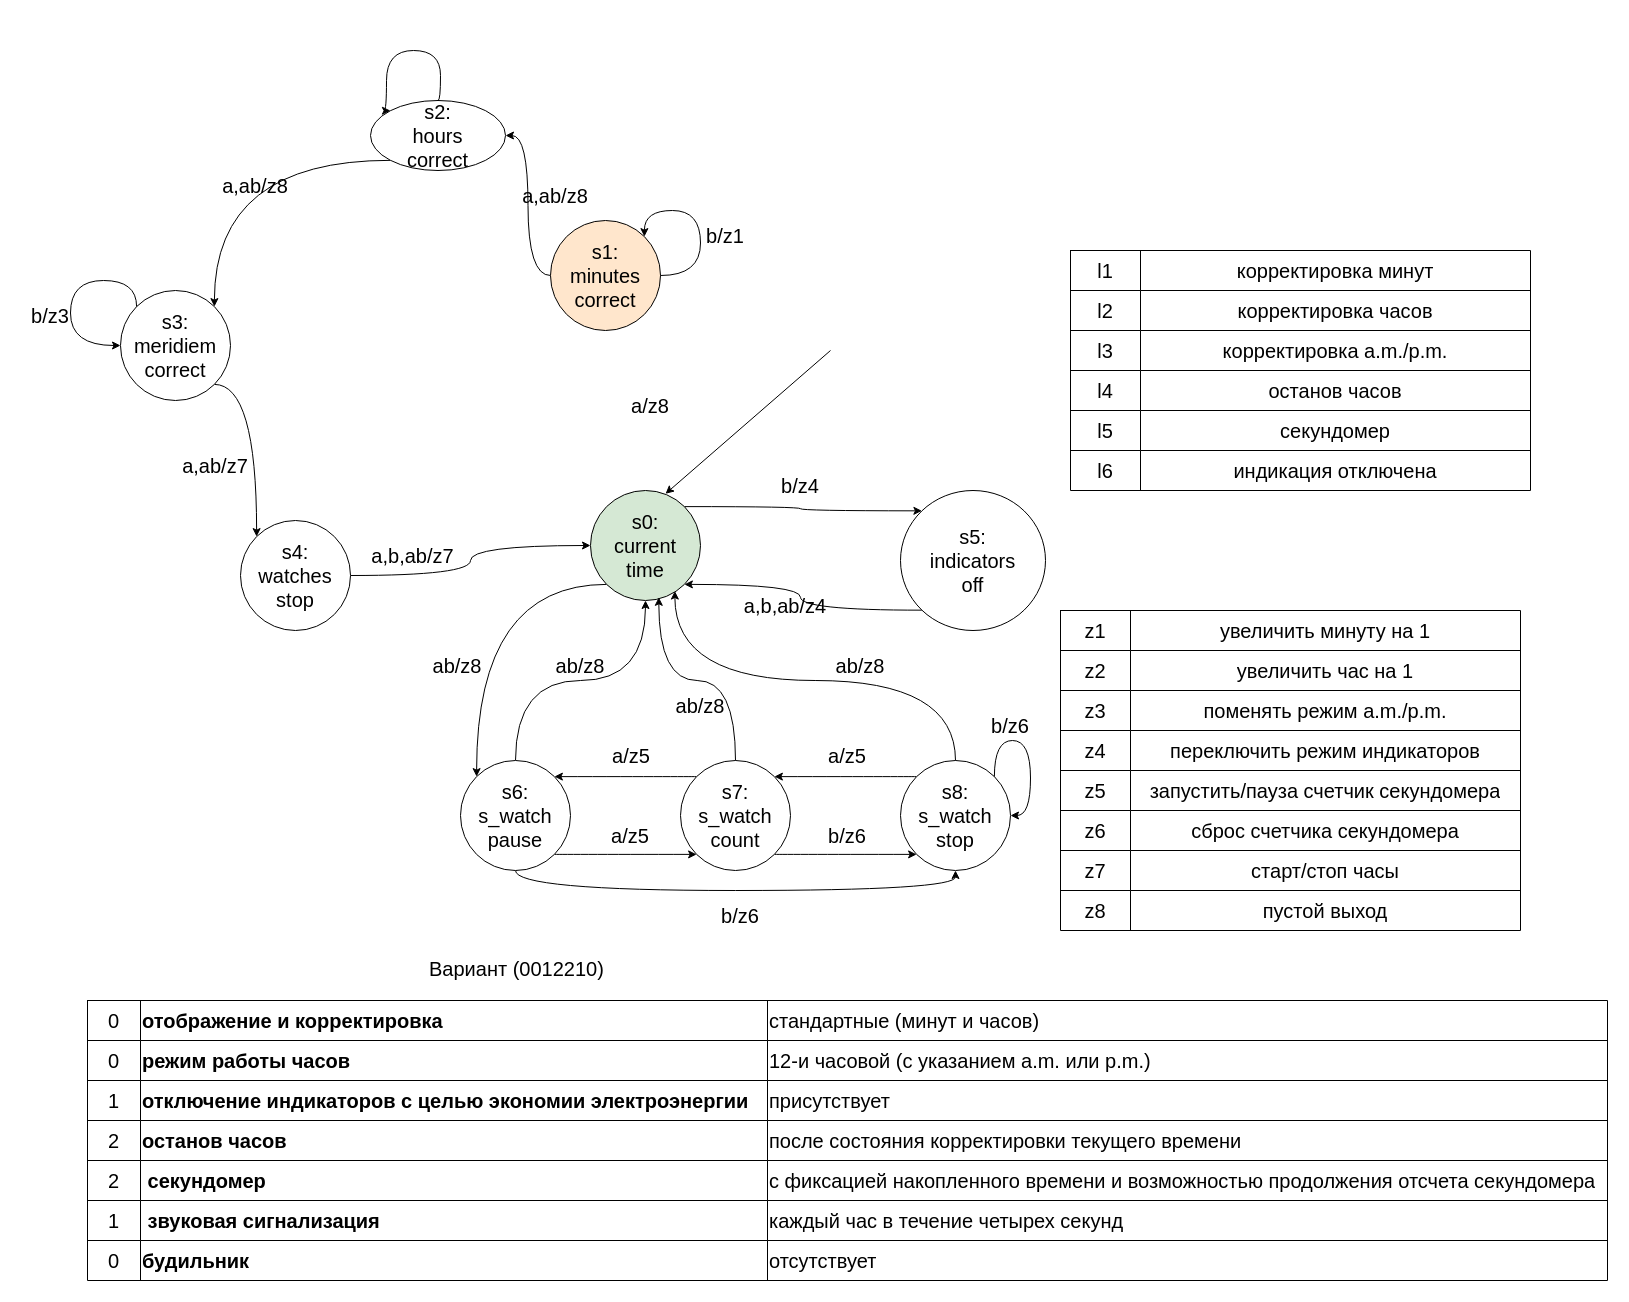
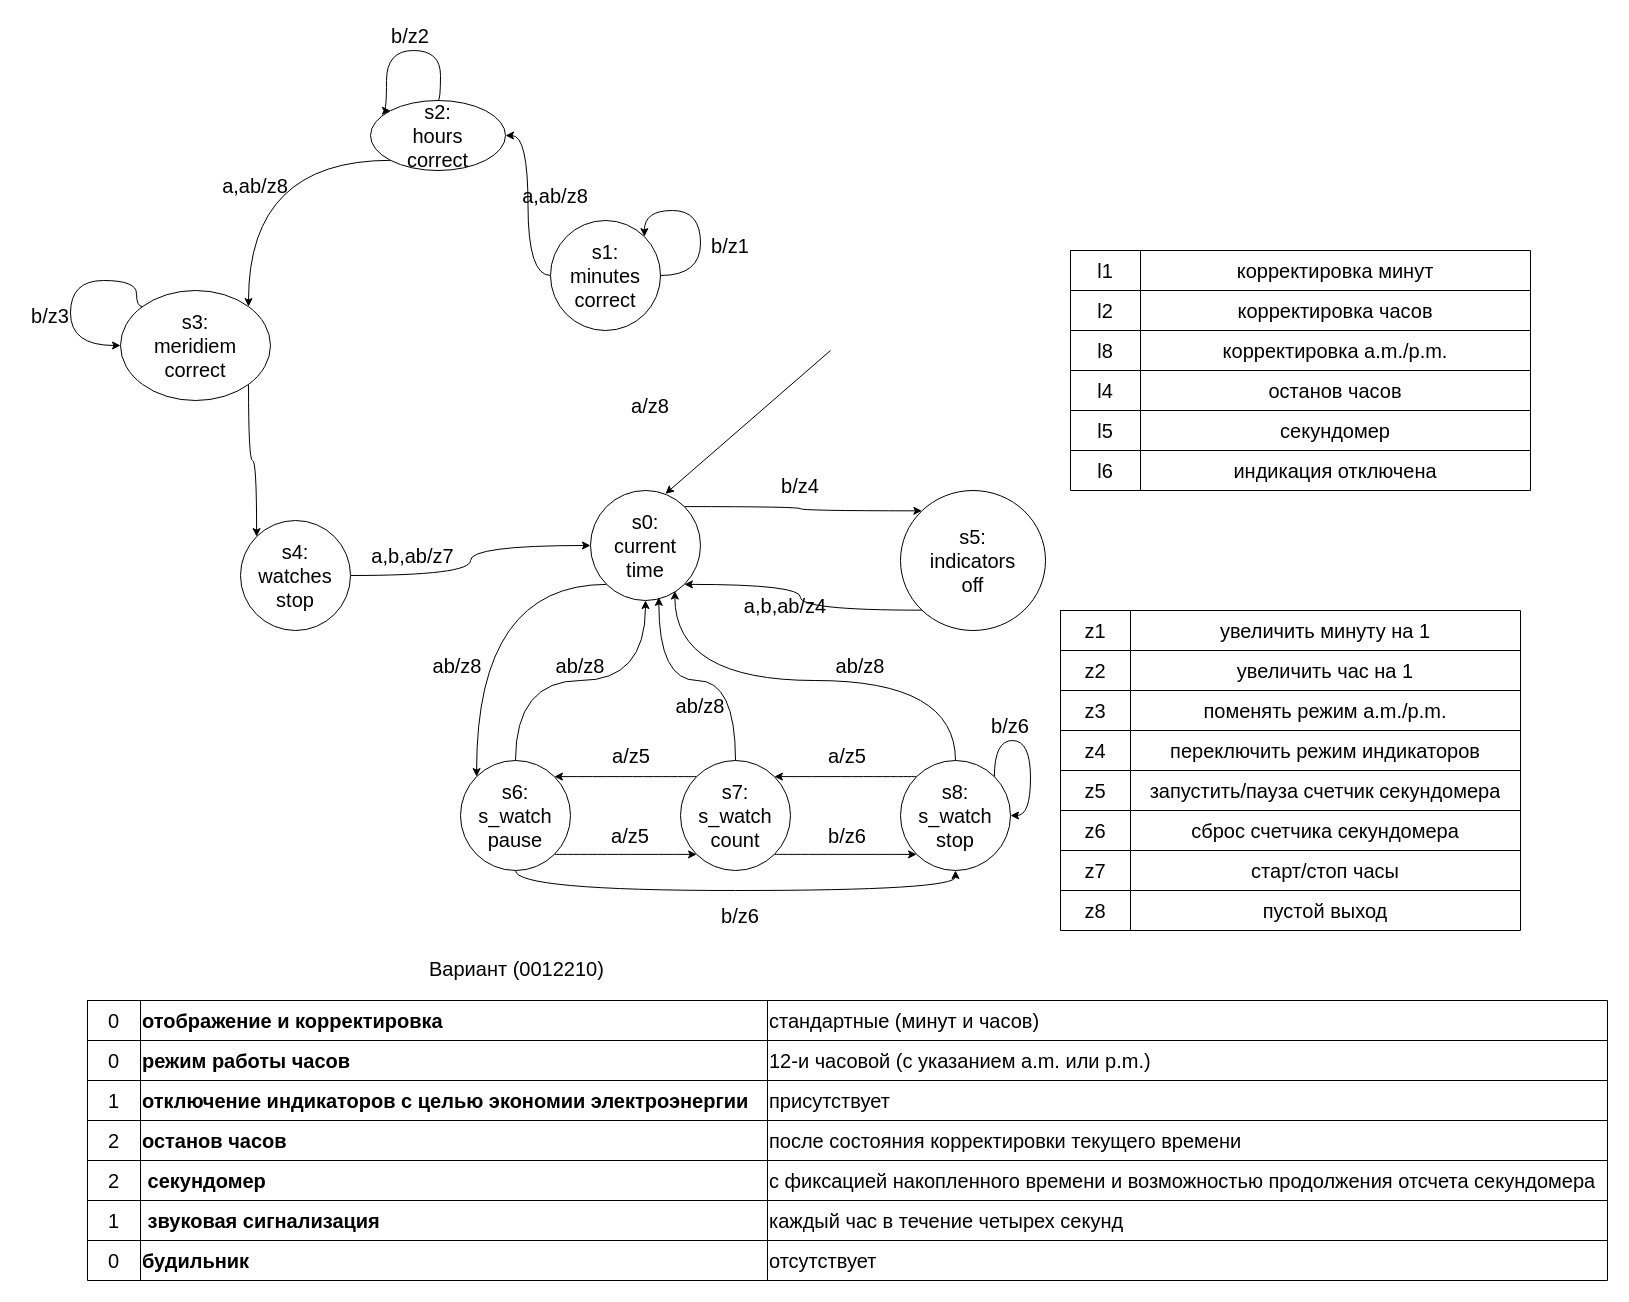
node "b/z2": added
node "b/z1": moved (726, 236) -> (731, 246)
node "s1: minutes correct": fillcolor #ffe6cc -> #ffffff
node "s3: meridiem correct": size 110x110 -> 150x110
node "l3": label "l3" -> "l8"
node "a,ab/z7": removed
node "s0: current time": fillcolor #d5e8d4 -> #ffffff
